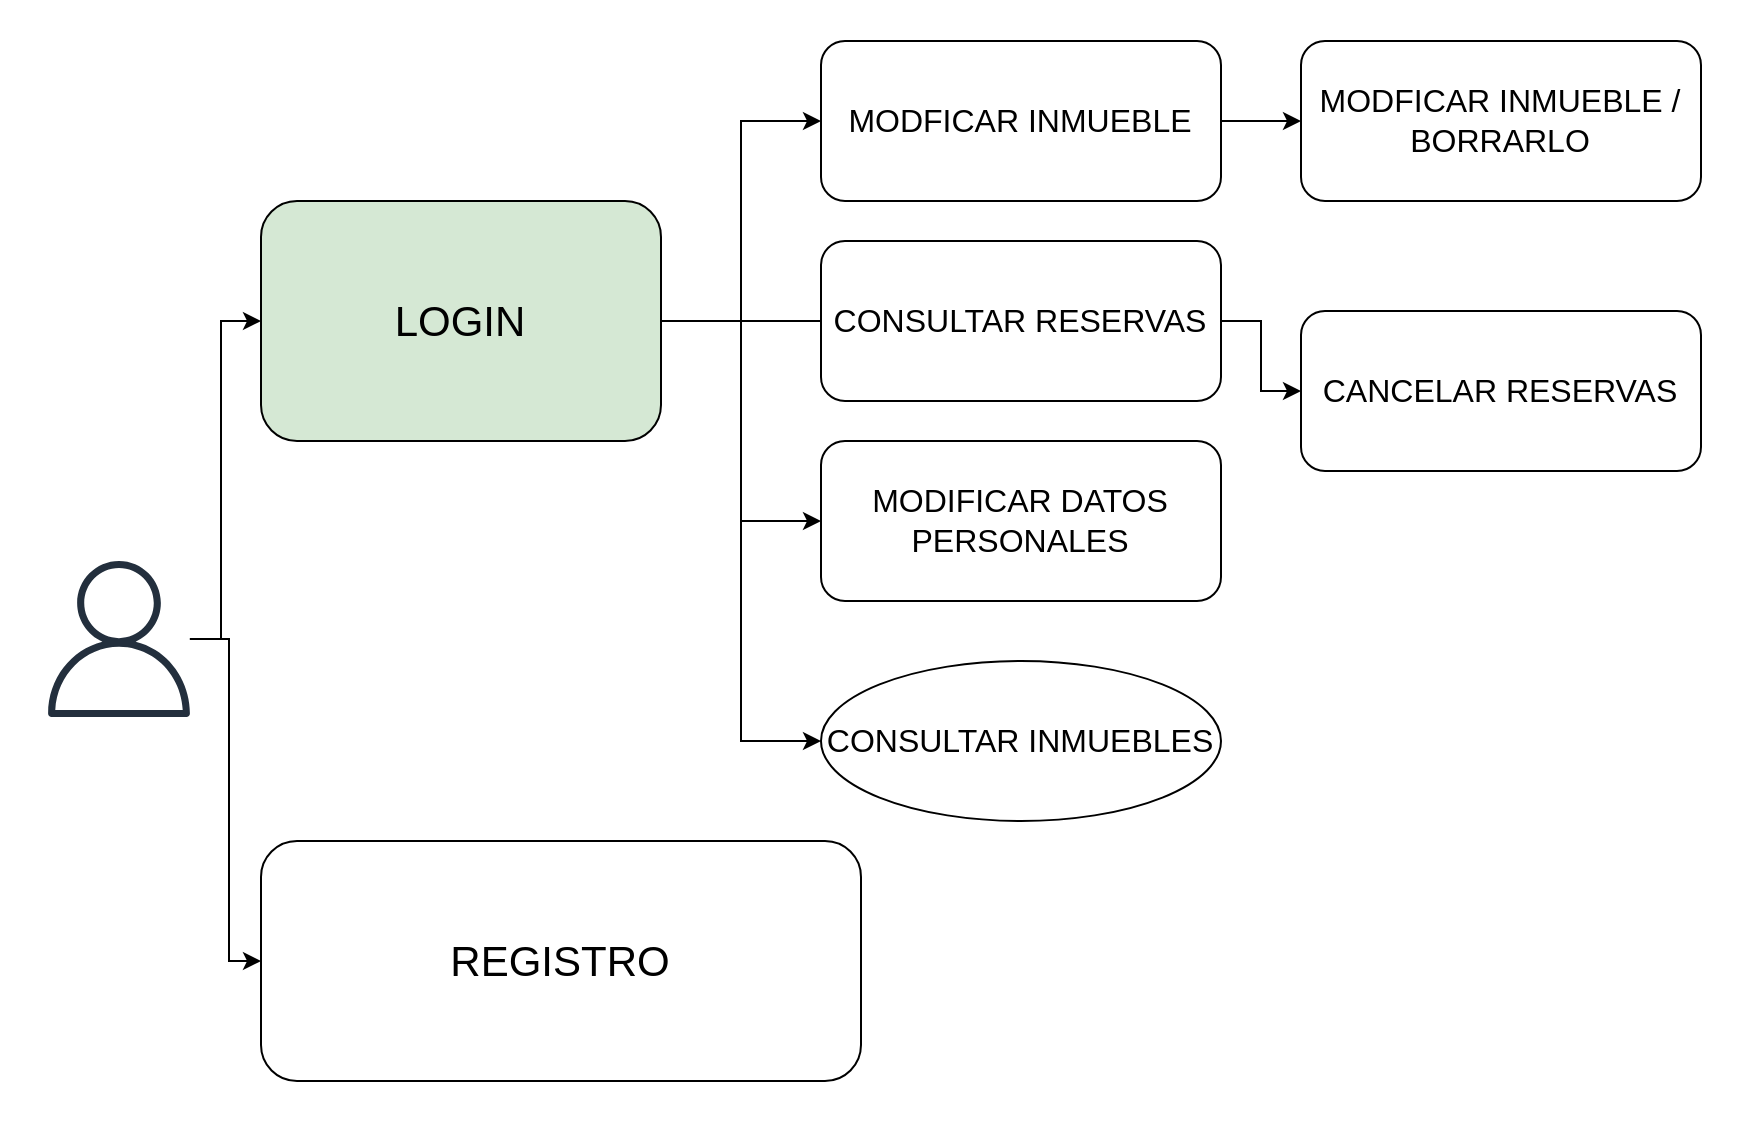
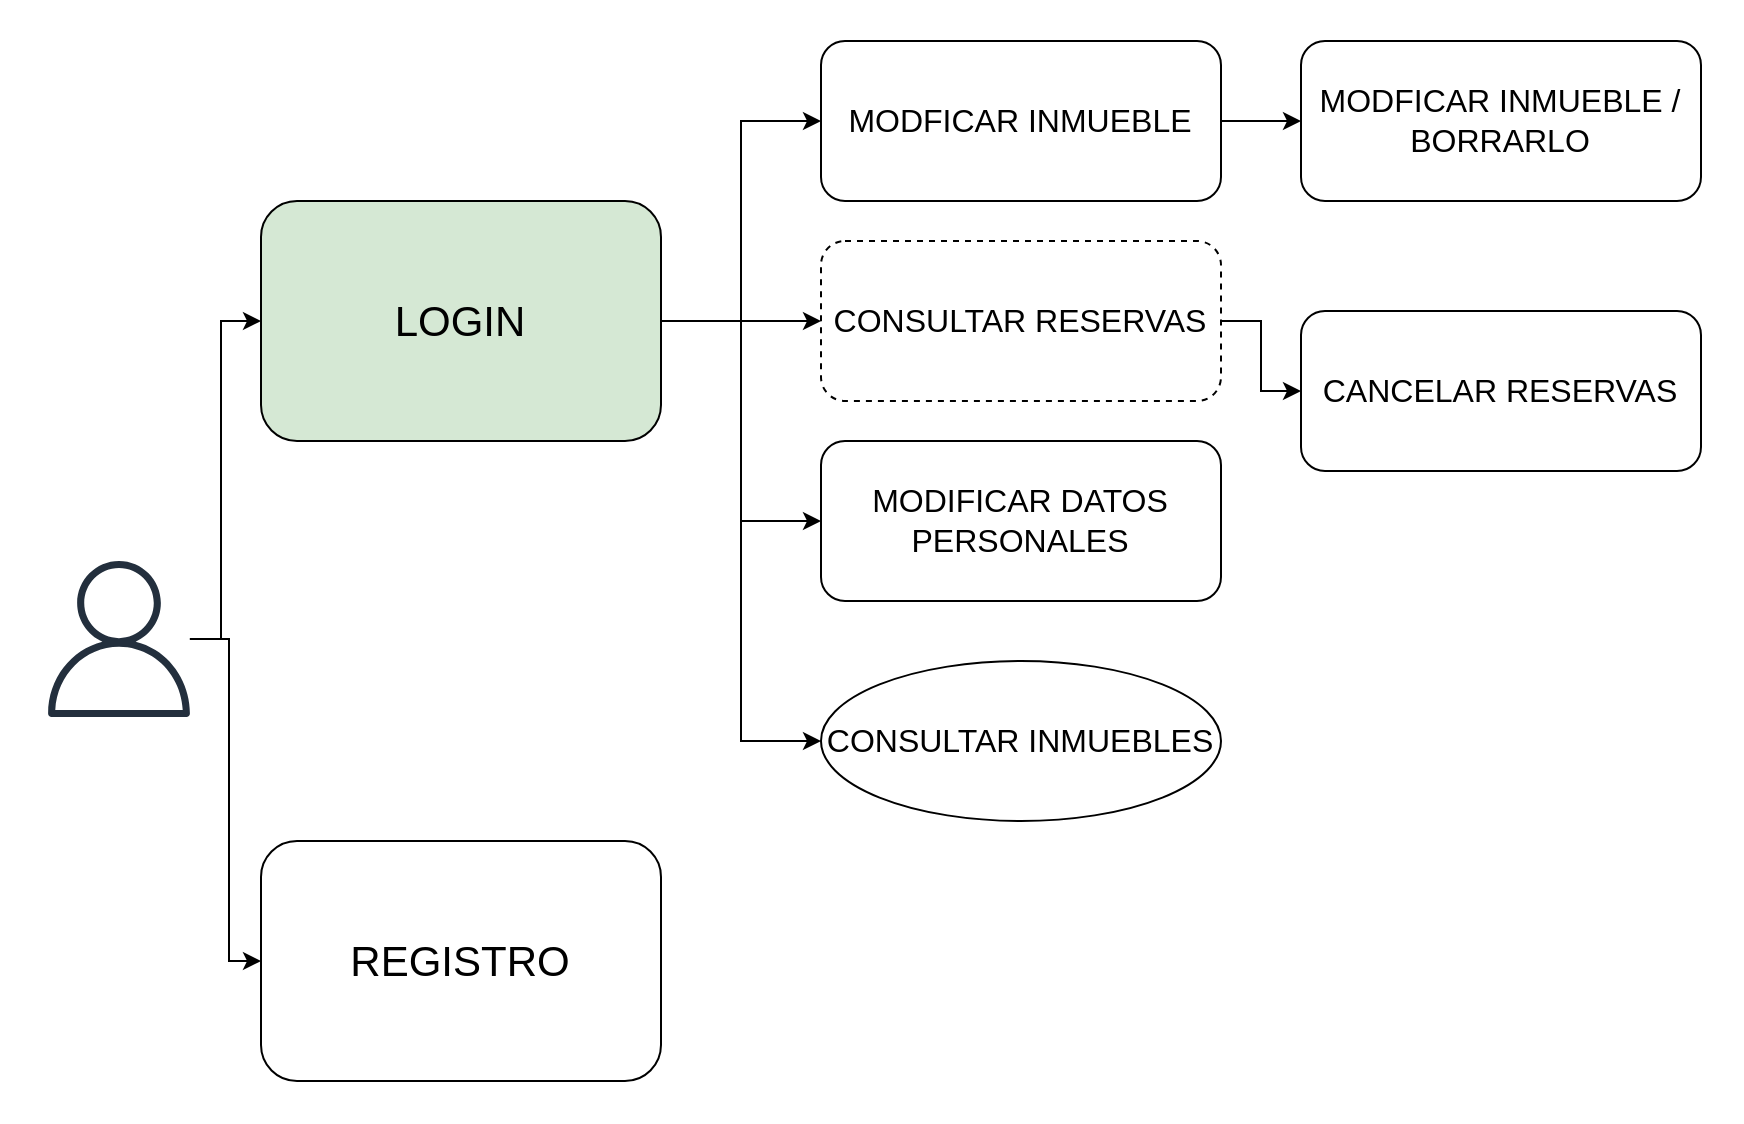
edge "LOGIN" -- "CONSULTAR RESERVAS": arrowhead none -> classic
node "CONSULTAR RESERVAS": style solid -> dashed
node "REGISTRO": size 600x240 -> 400x240
